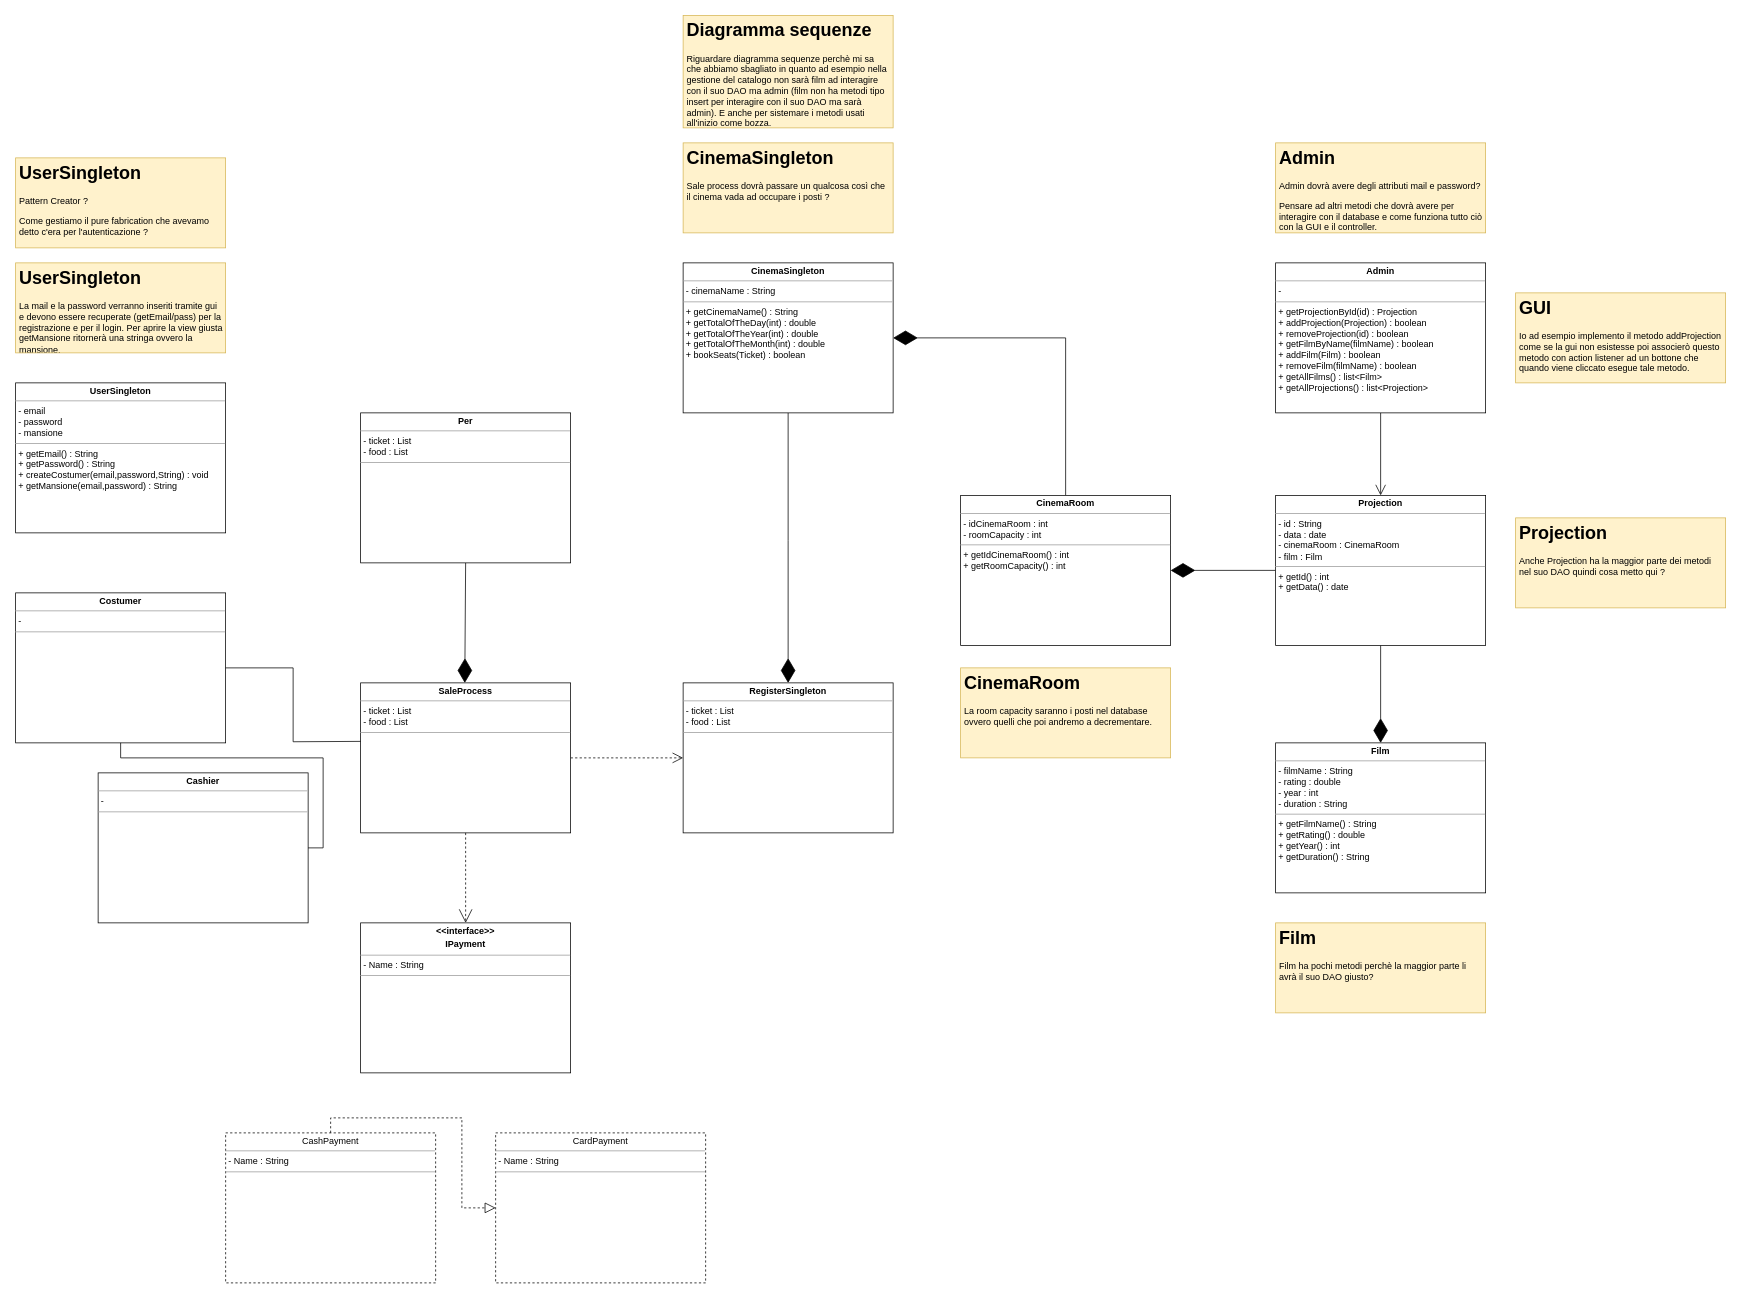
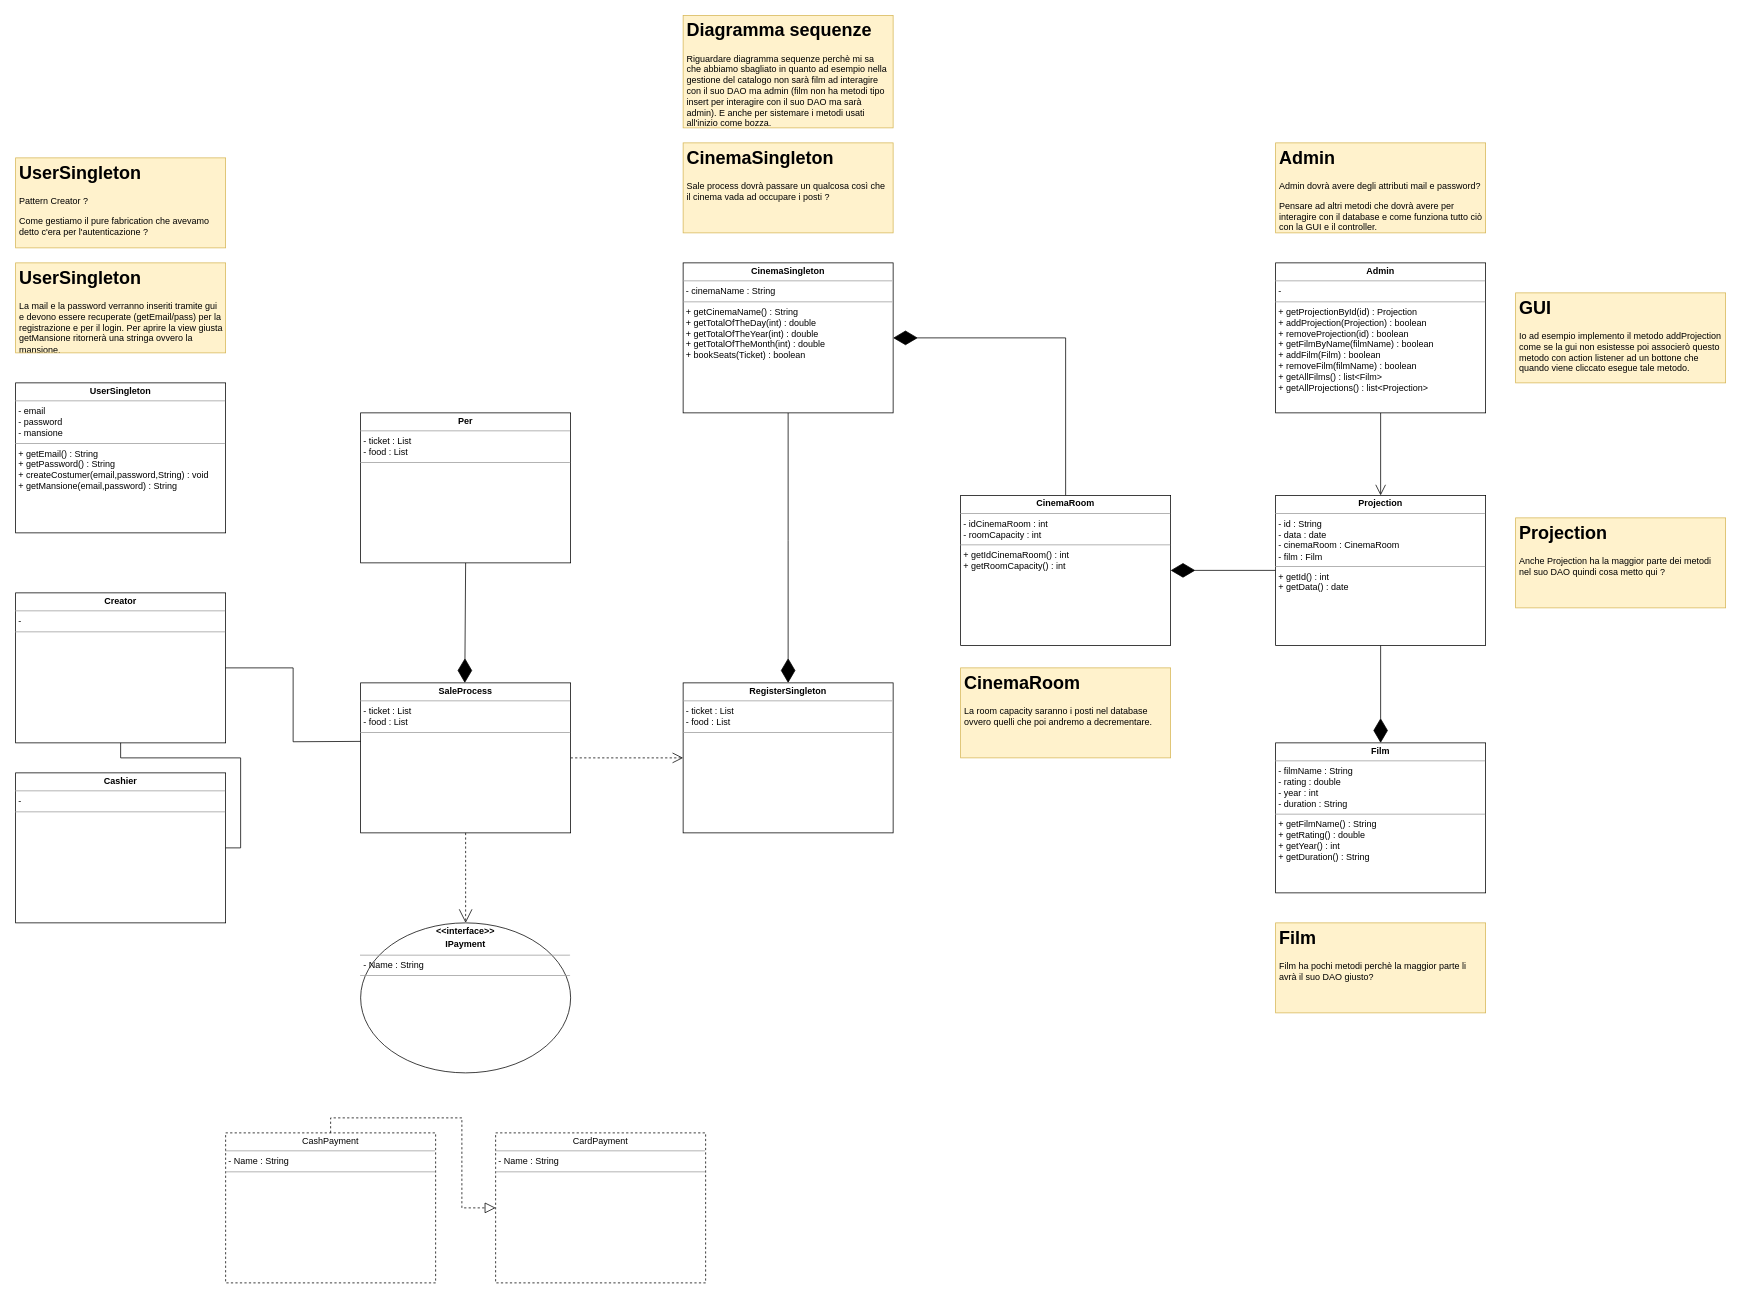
node "Costumer -": label "Costumer -" -> "Creator -"
node "Cashier -": moved (203, 848) -> (120, 848)
node "<<interface>> IPayment - Name : String": shape rectangle -> ellipse
